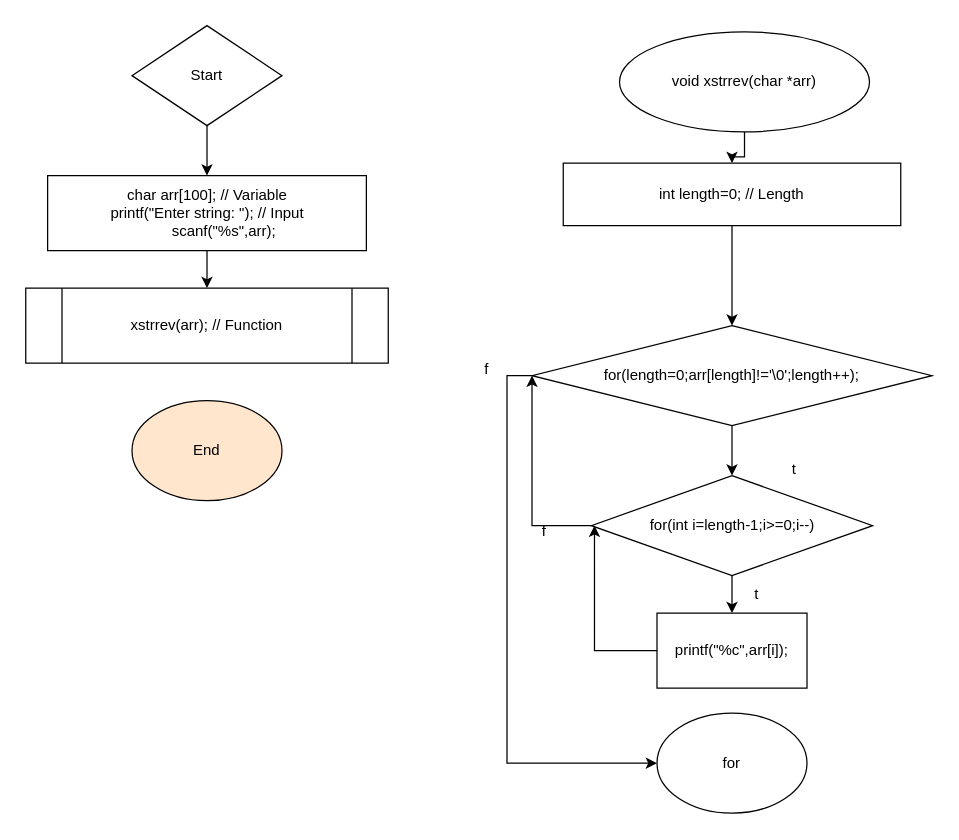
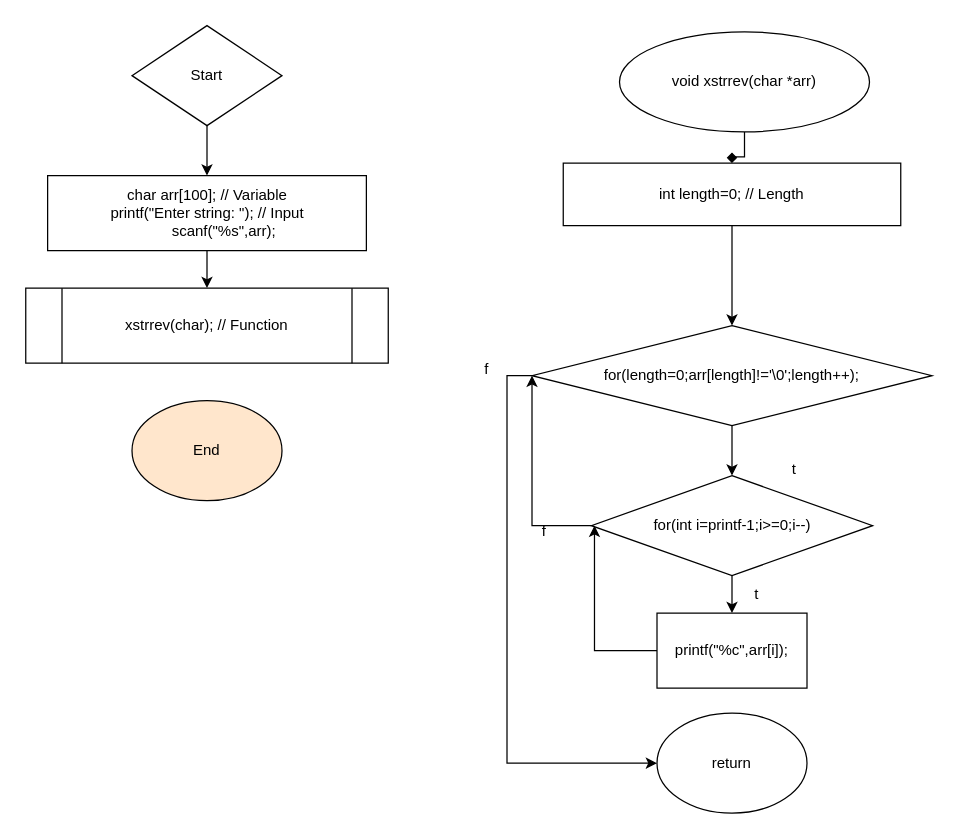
edge "void xstrrev(char *arr)" -> "int length=0; // Length": arrowhead classic -> diamond
node "xstrrev(arr); // Function": label "xstrrev(arr); // Function" -> "xstrrev(char); // Function"
node "for(int i=length-1;i>=0;i--)": label "for(int i=length-1;i>=0;i--)" -> "for(int i=printf-1;i>=0;i--)"
node "for": label "for" -> "return"
